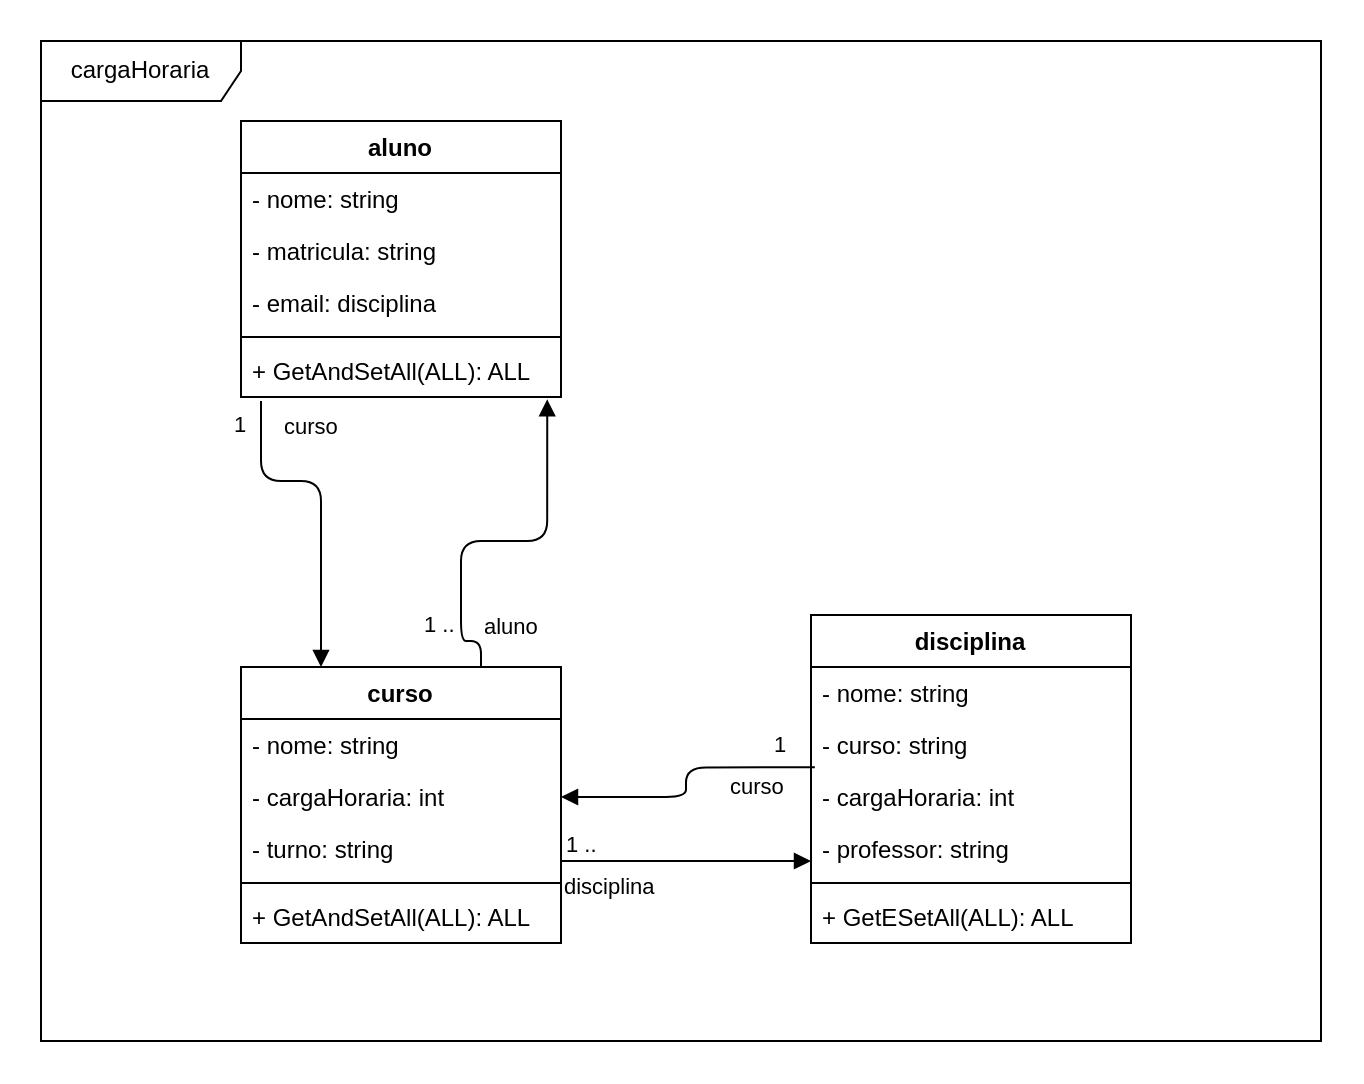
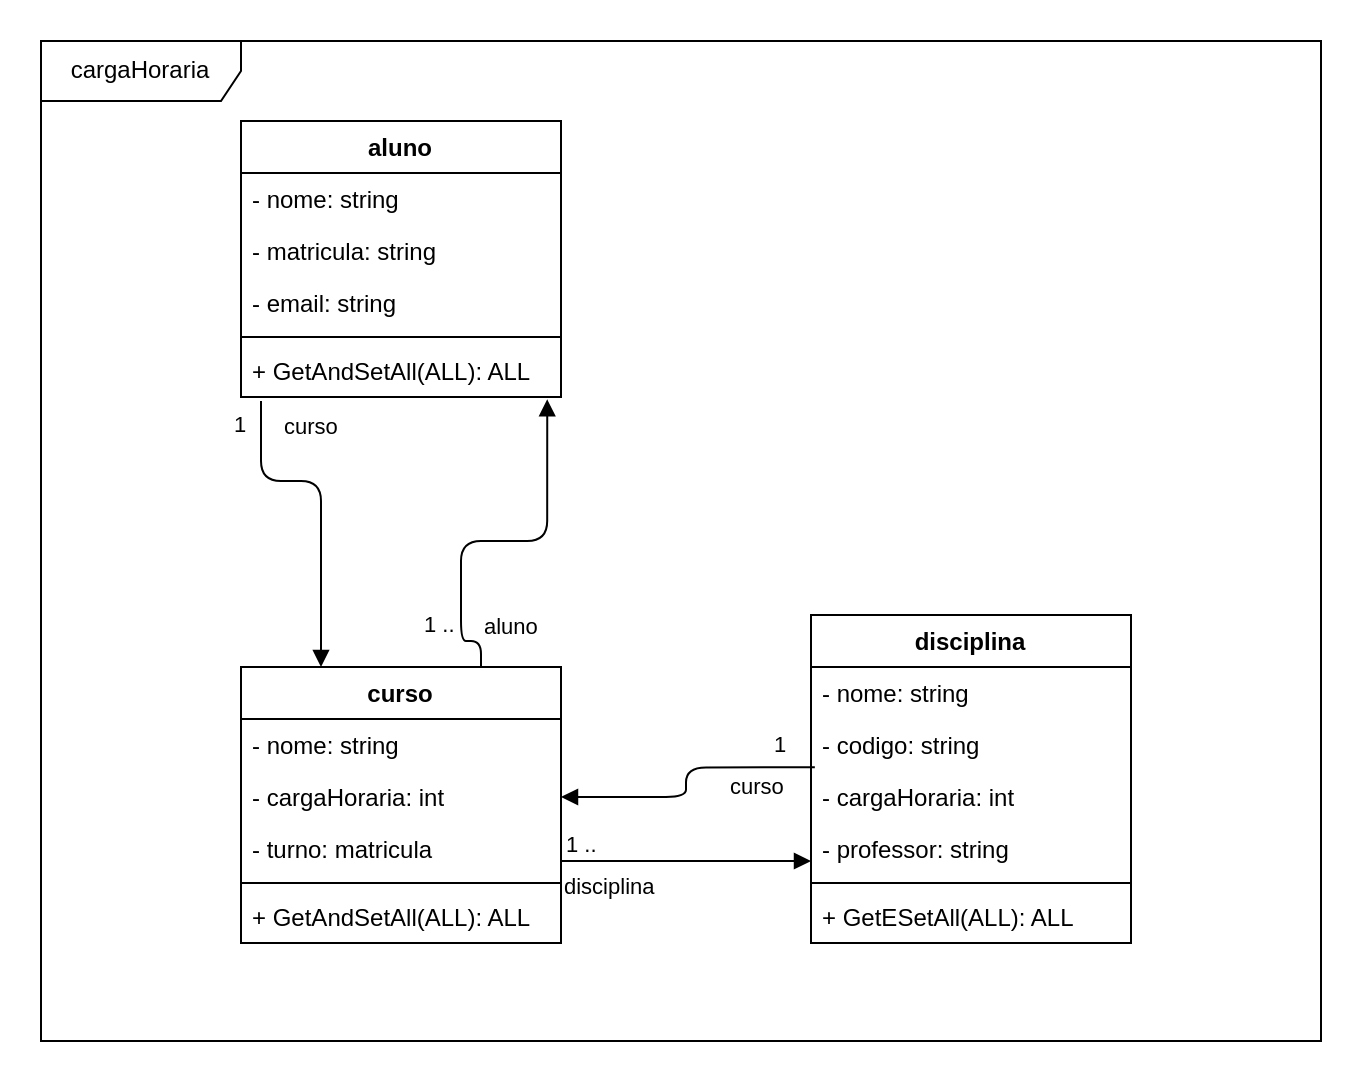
node "- email: disciplina": label "- email: disciplina" -> "- email: string"
node "- curso: string": label "- curso: string" -> "- codigo: string"
node "- turno: string": label "- turno: string" -> "- turno: matricula"
